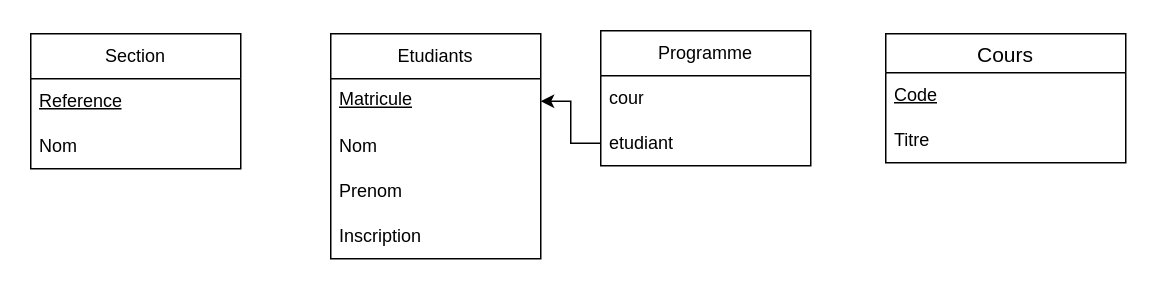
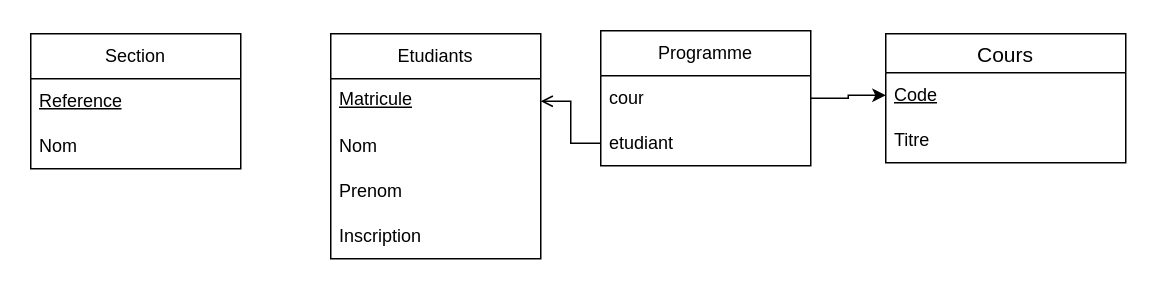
edge "cour" -> "Code": added
edge "etudiant" -> "Matricule": arrowhead classic -> open
